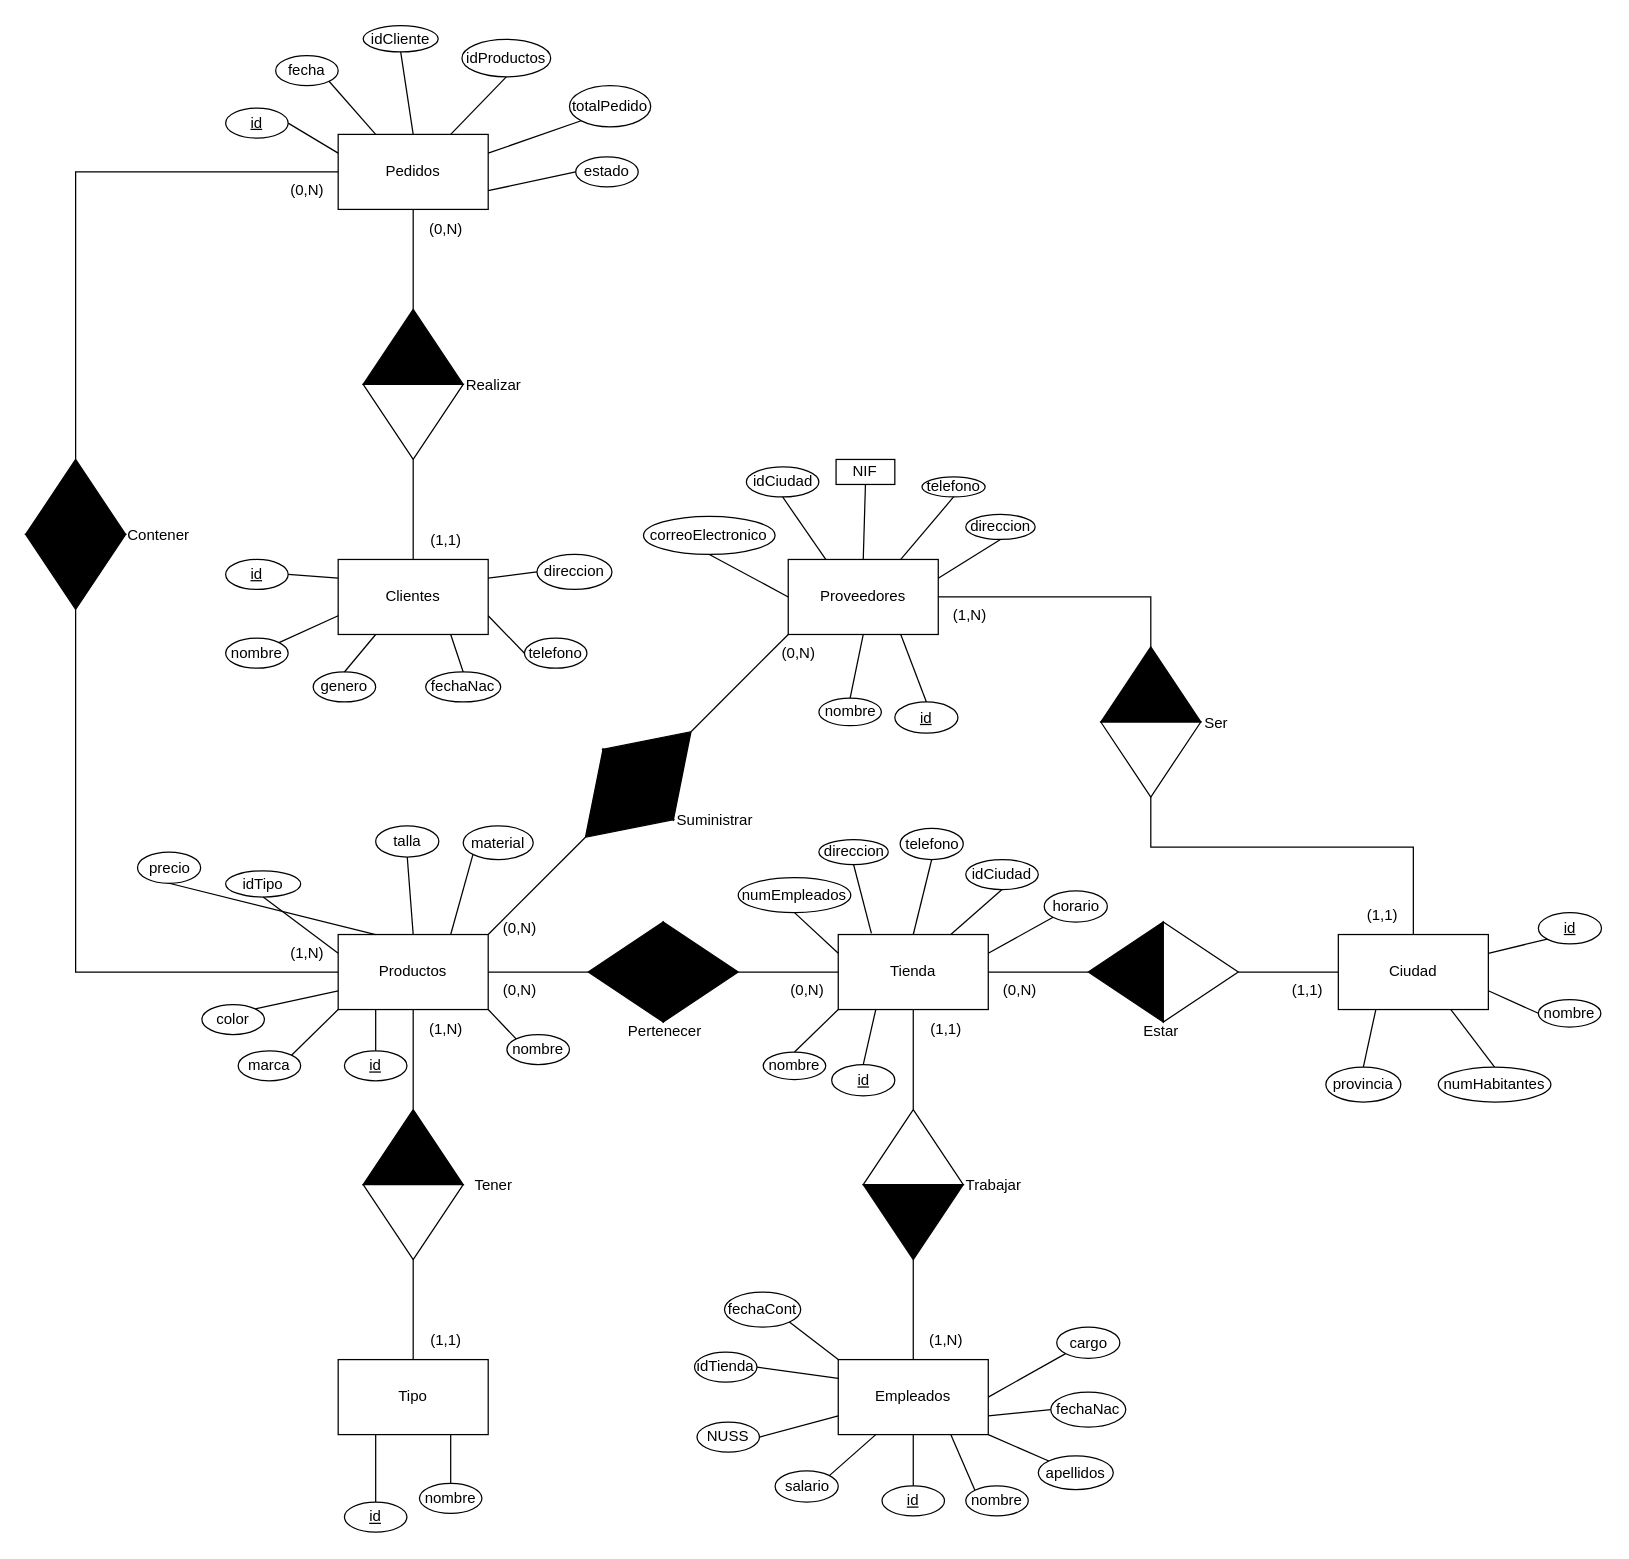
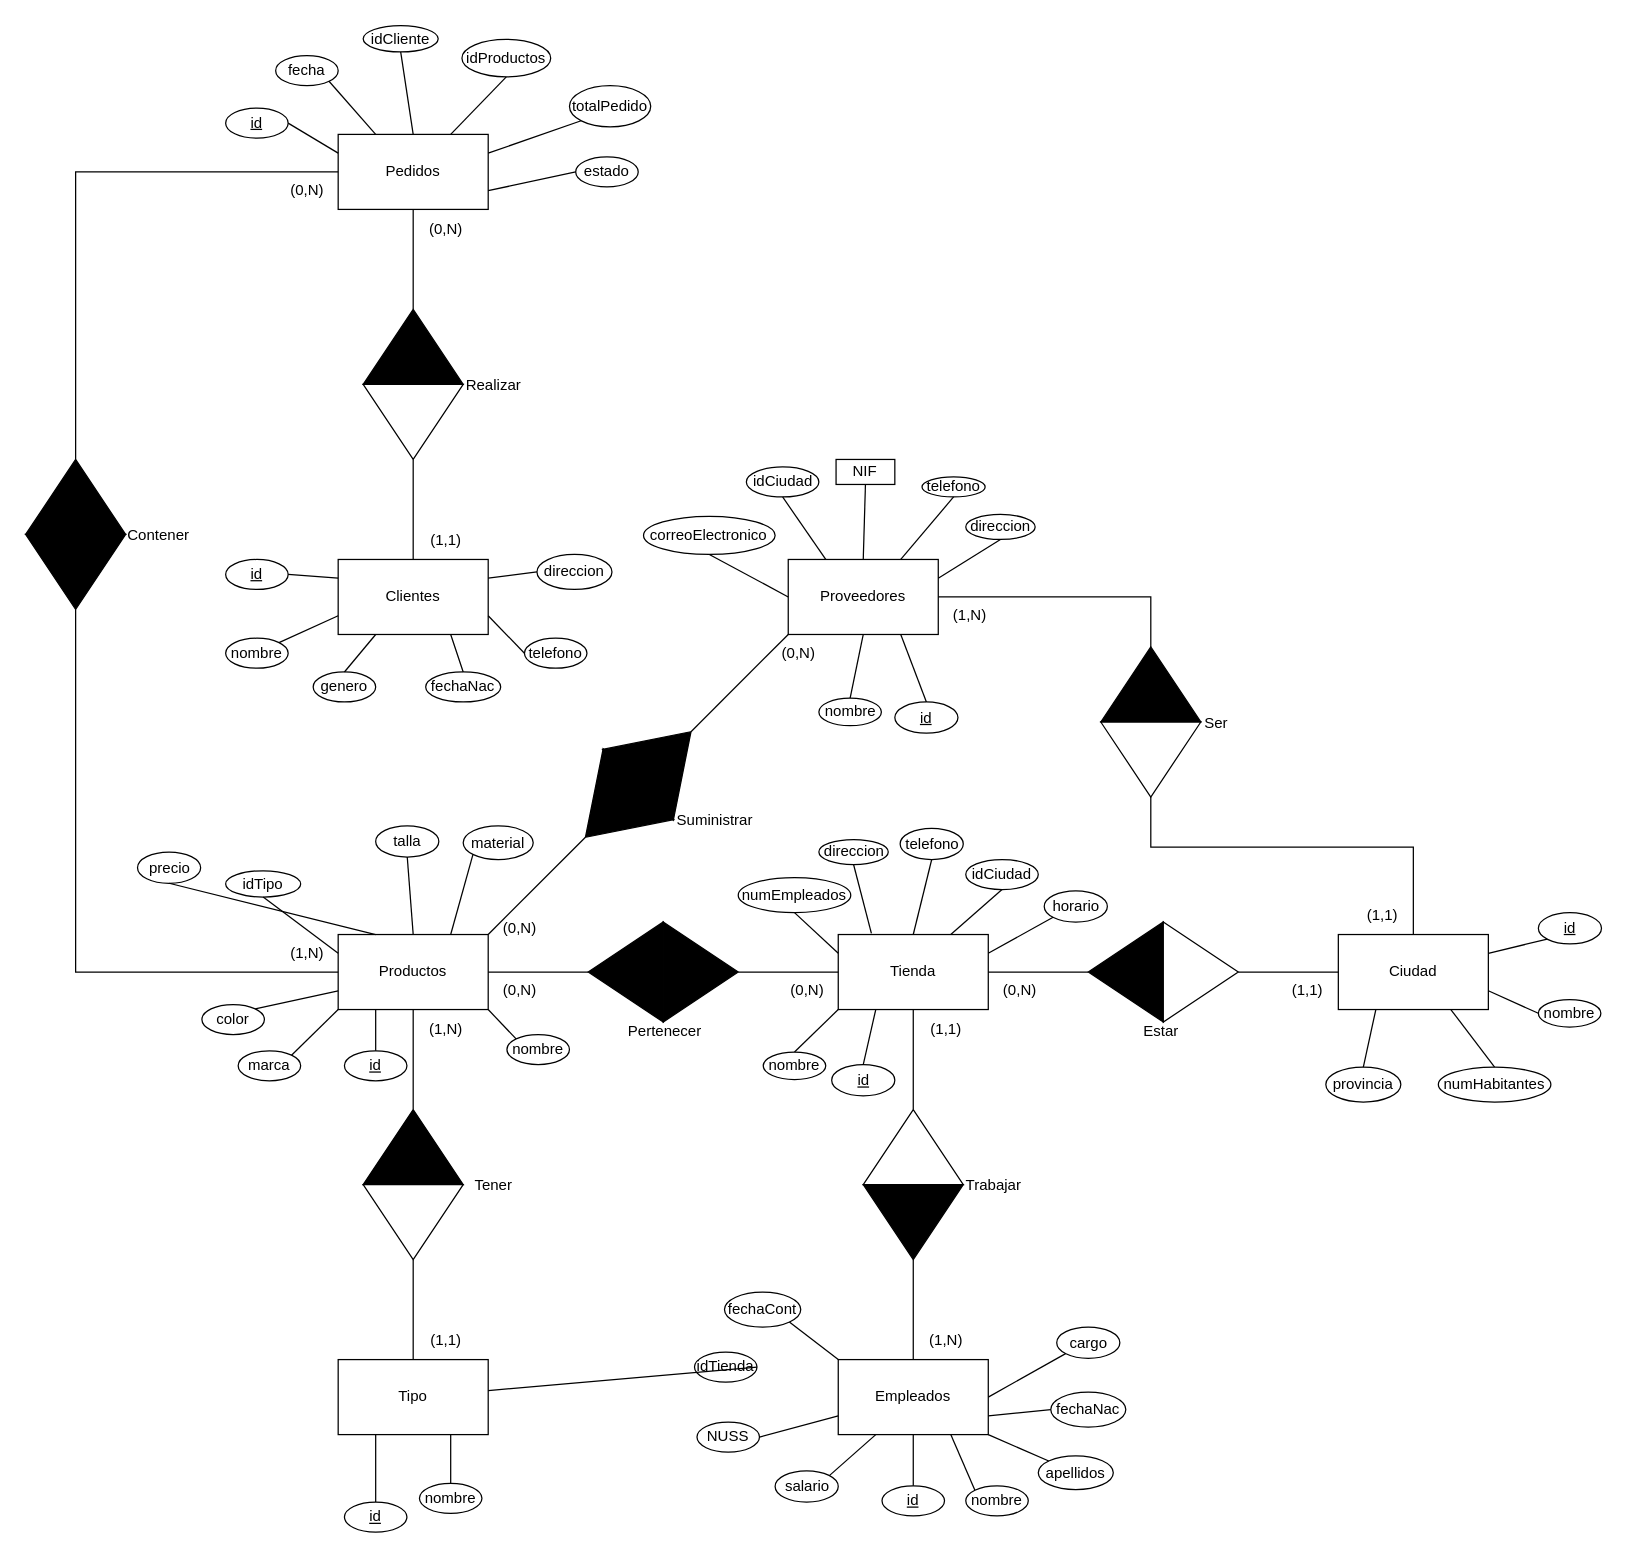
edge "idTienda" -- "Empleados": now "idTienda" -- "Tipo"
